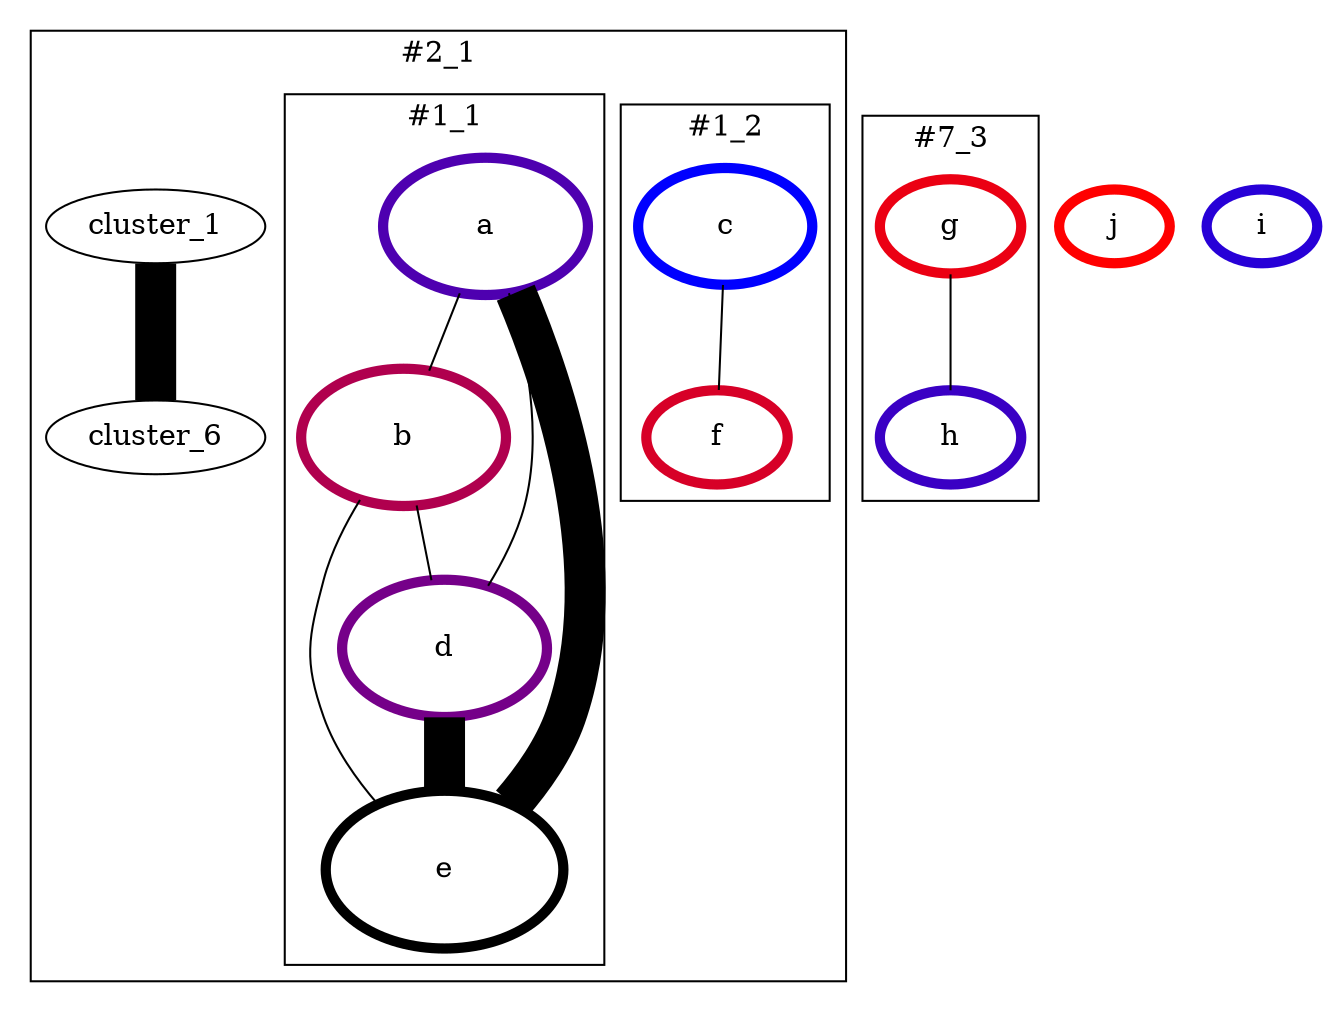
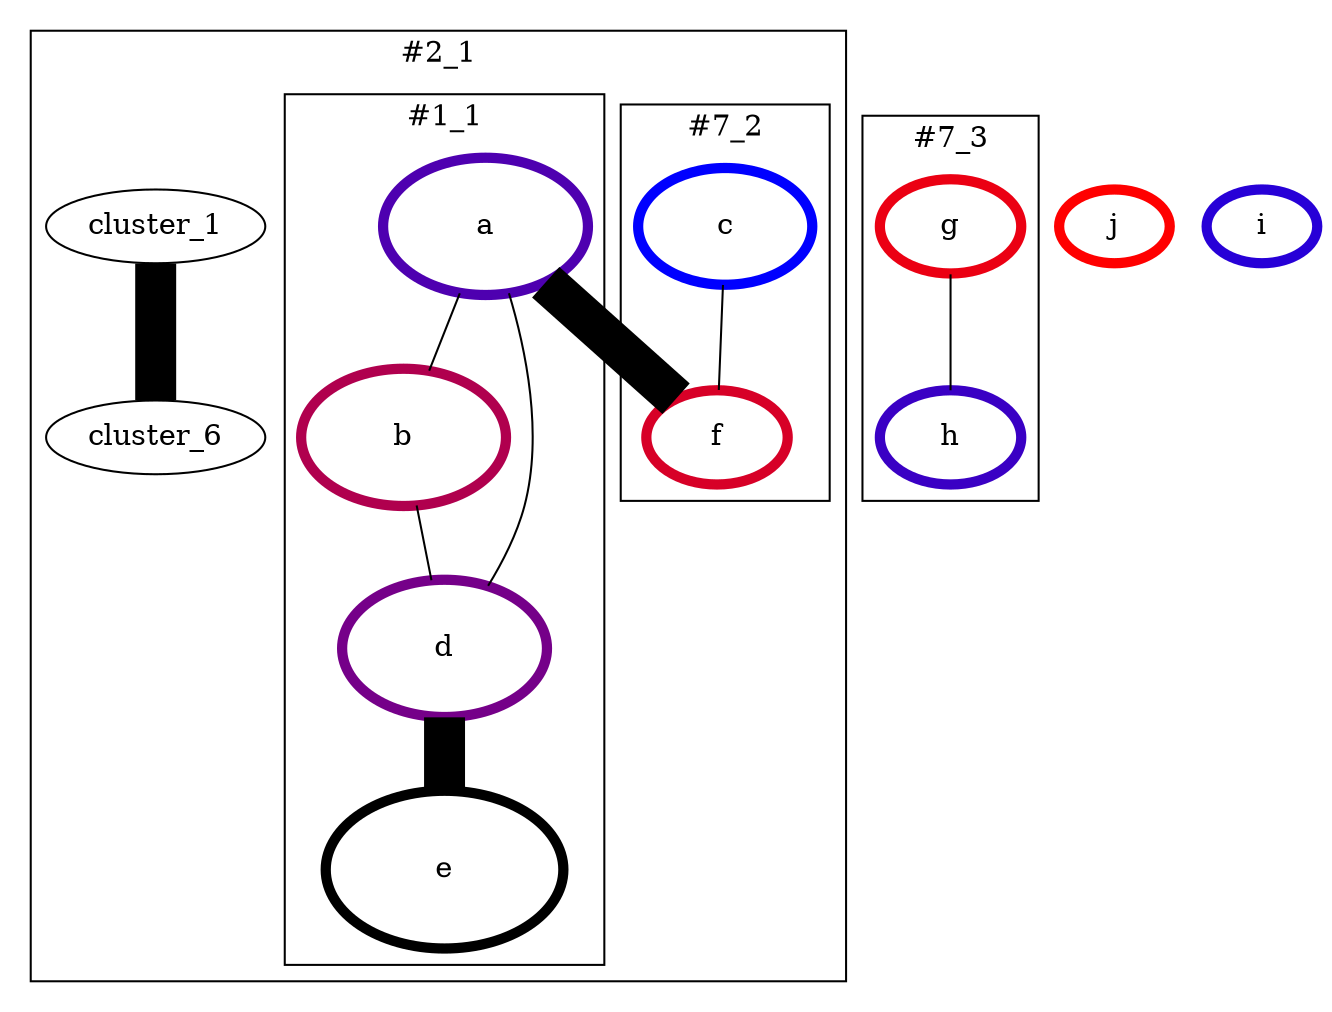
cluster "#1_2": label "#1_2" -> "#7_2"
edge "a" -- "e": now "a" -- "f"
edge "b" -- "e": removed
